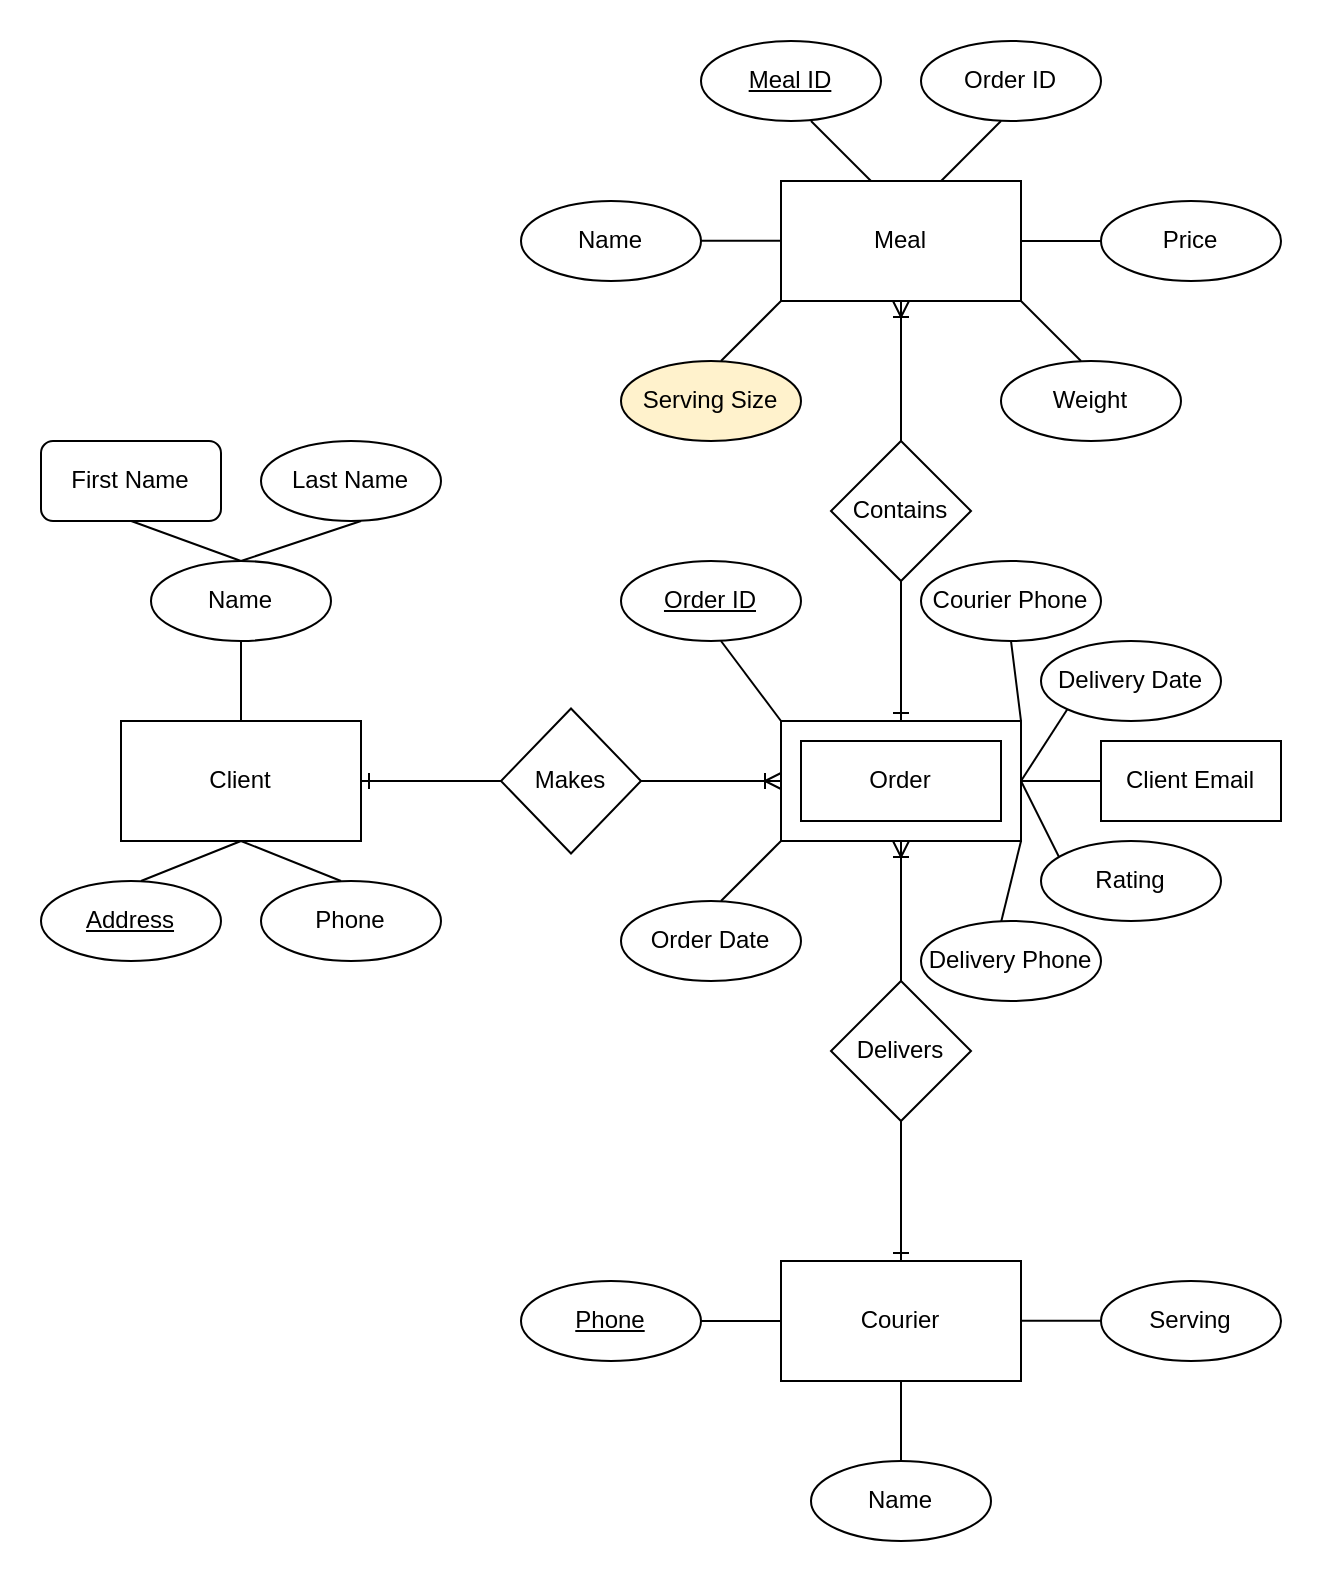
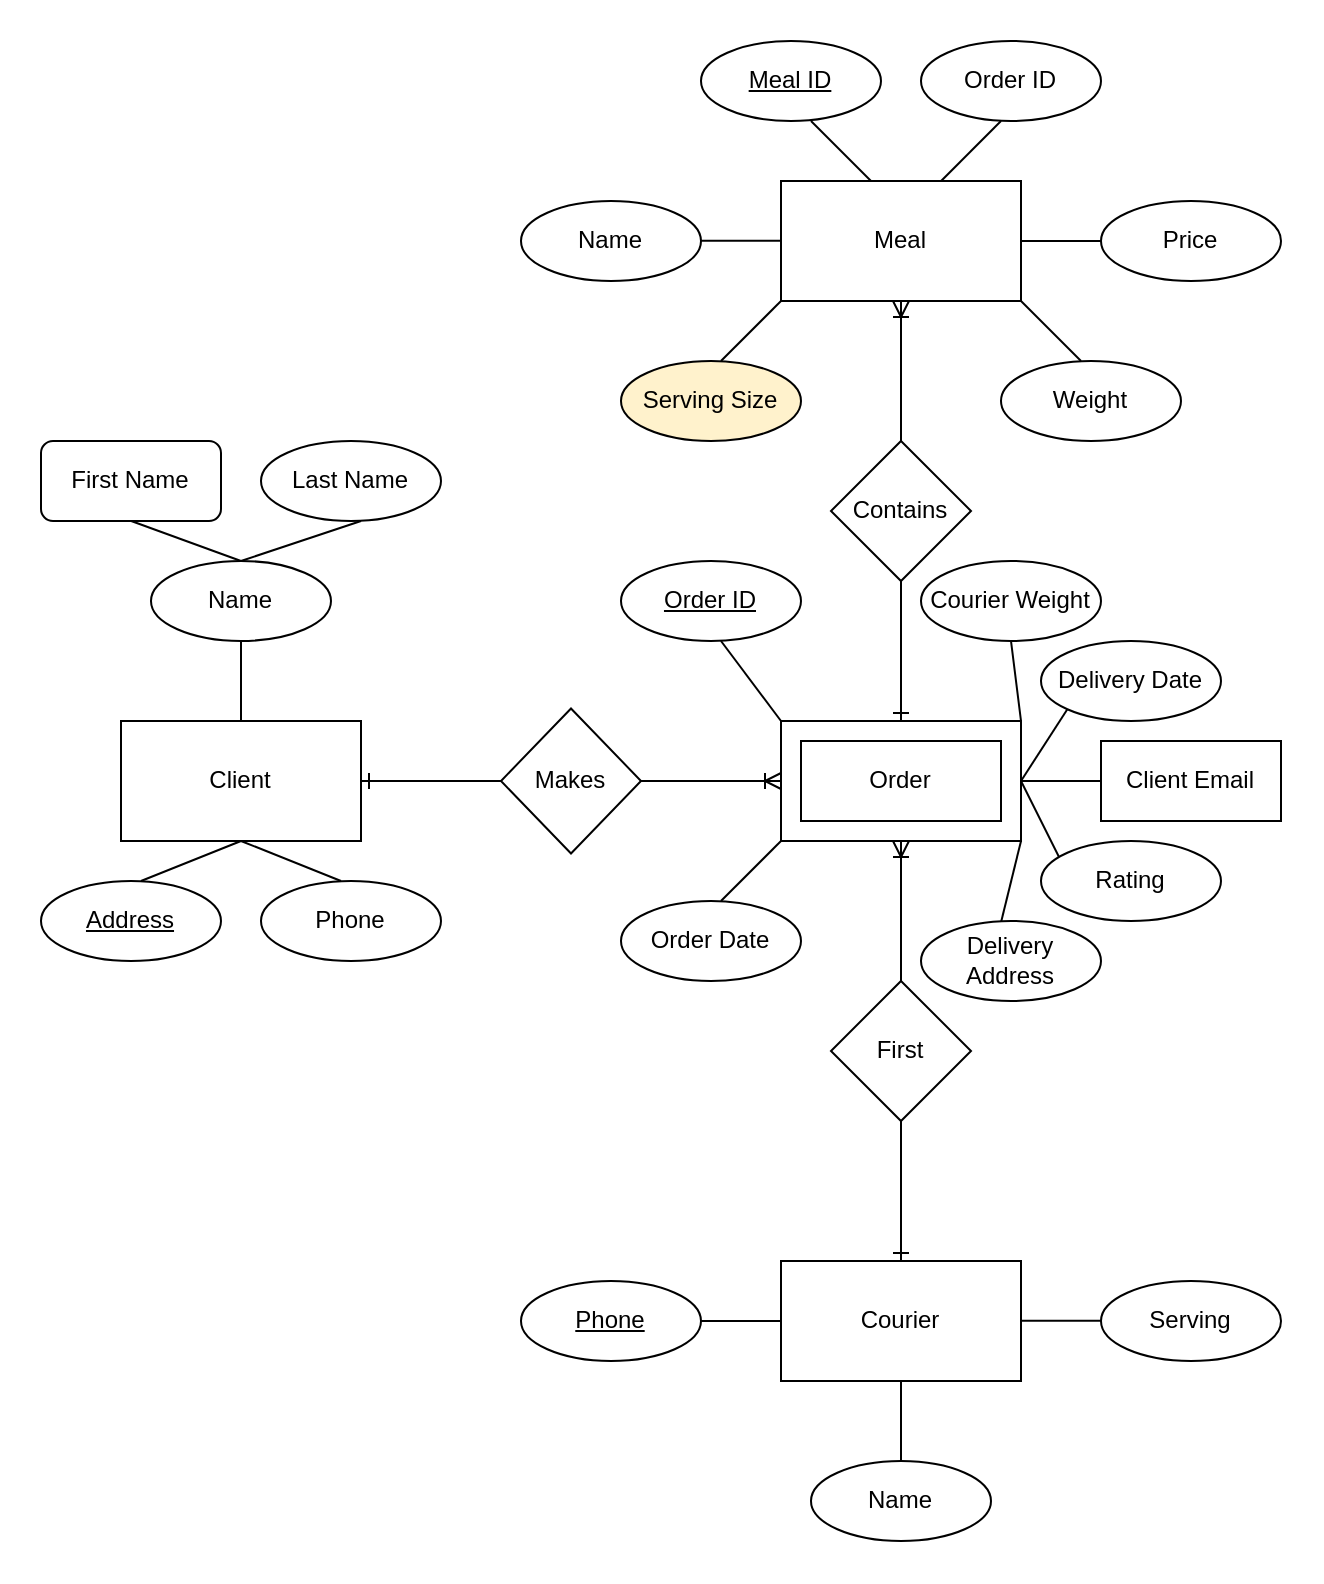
node "Courier Phone": label "Courier Phone" -> "Courier Weight"
node "Delivery Phone": label "Delivery Phone" -> "Delivery Address"
node "Delivers": label "Delivers" -> "First"
